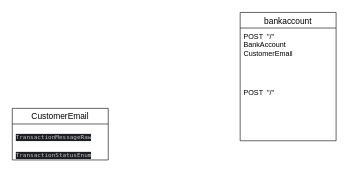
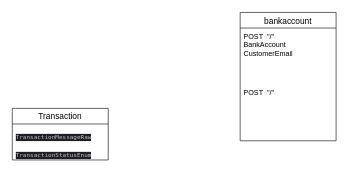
node "CustomerEmail": label "CustomerEmail" -> "Transaction"
